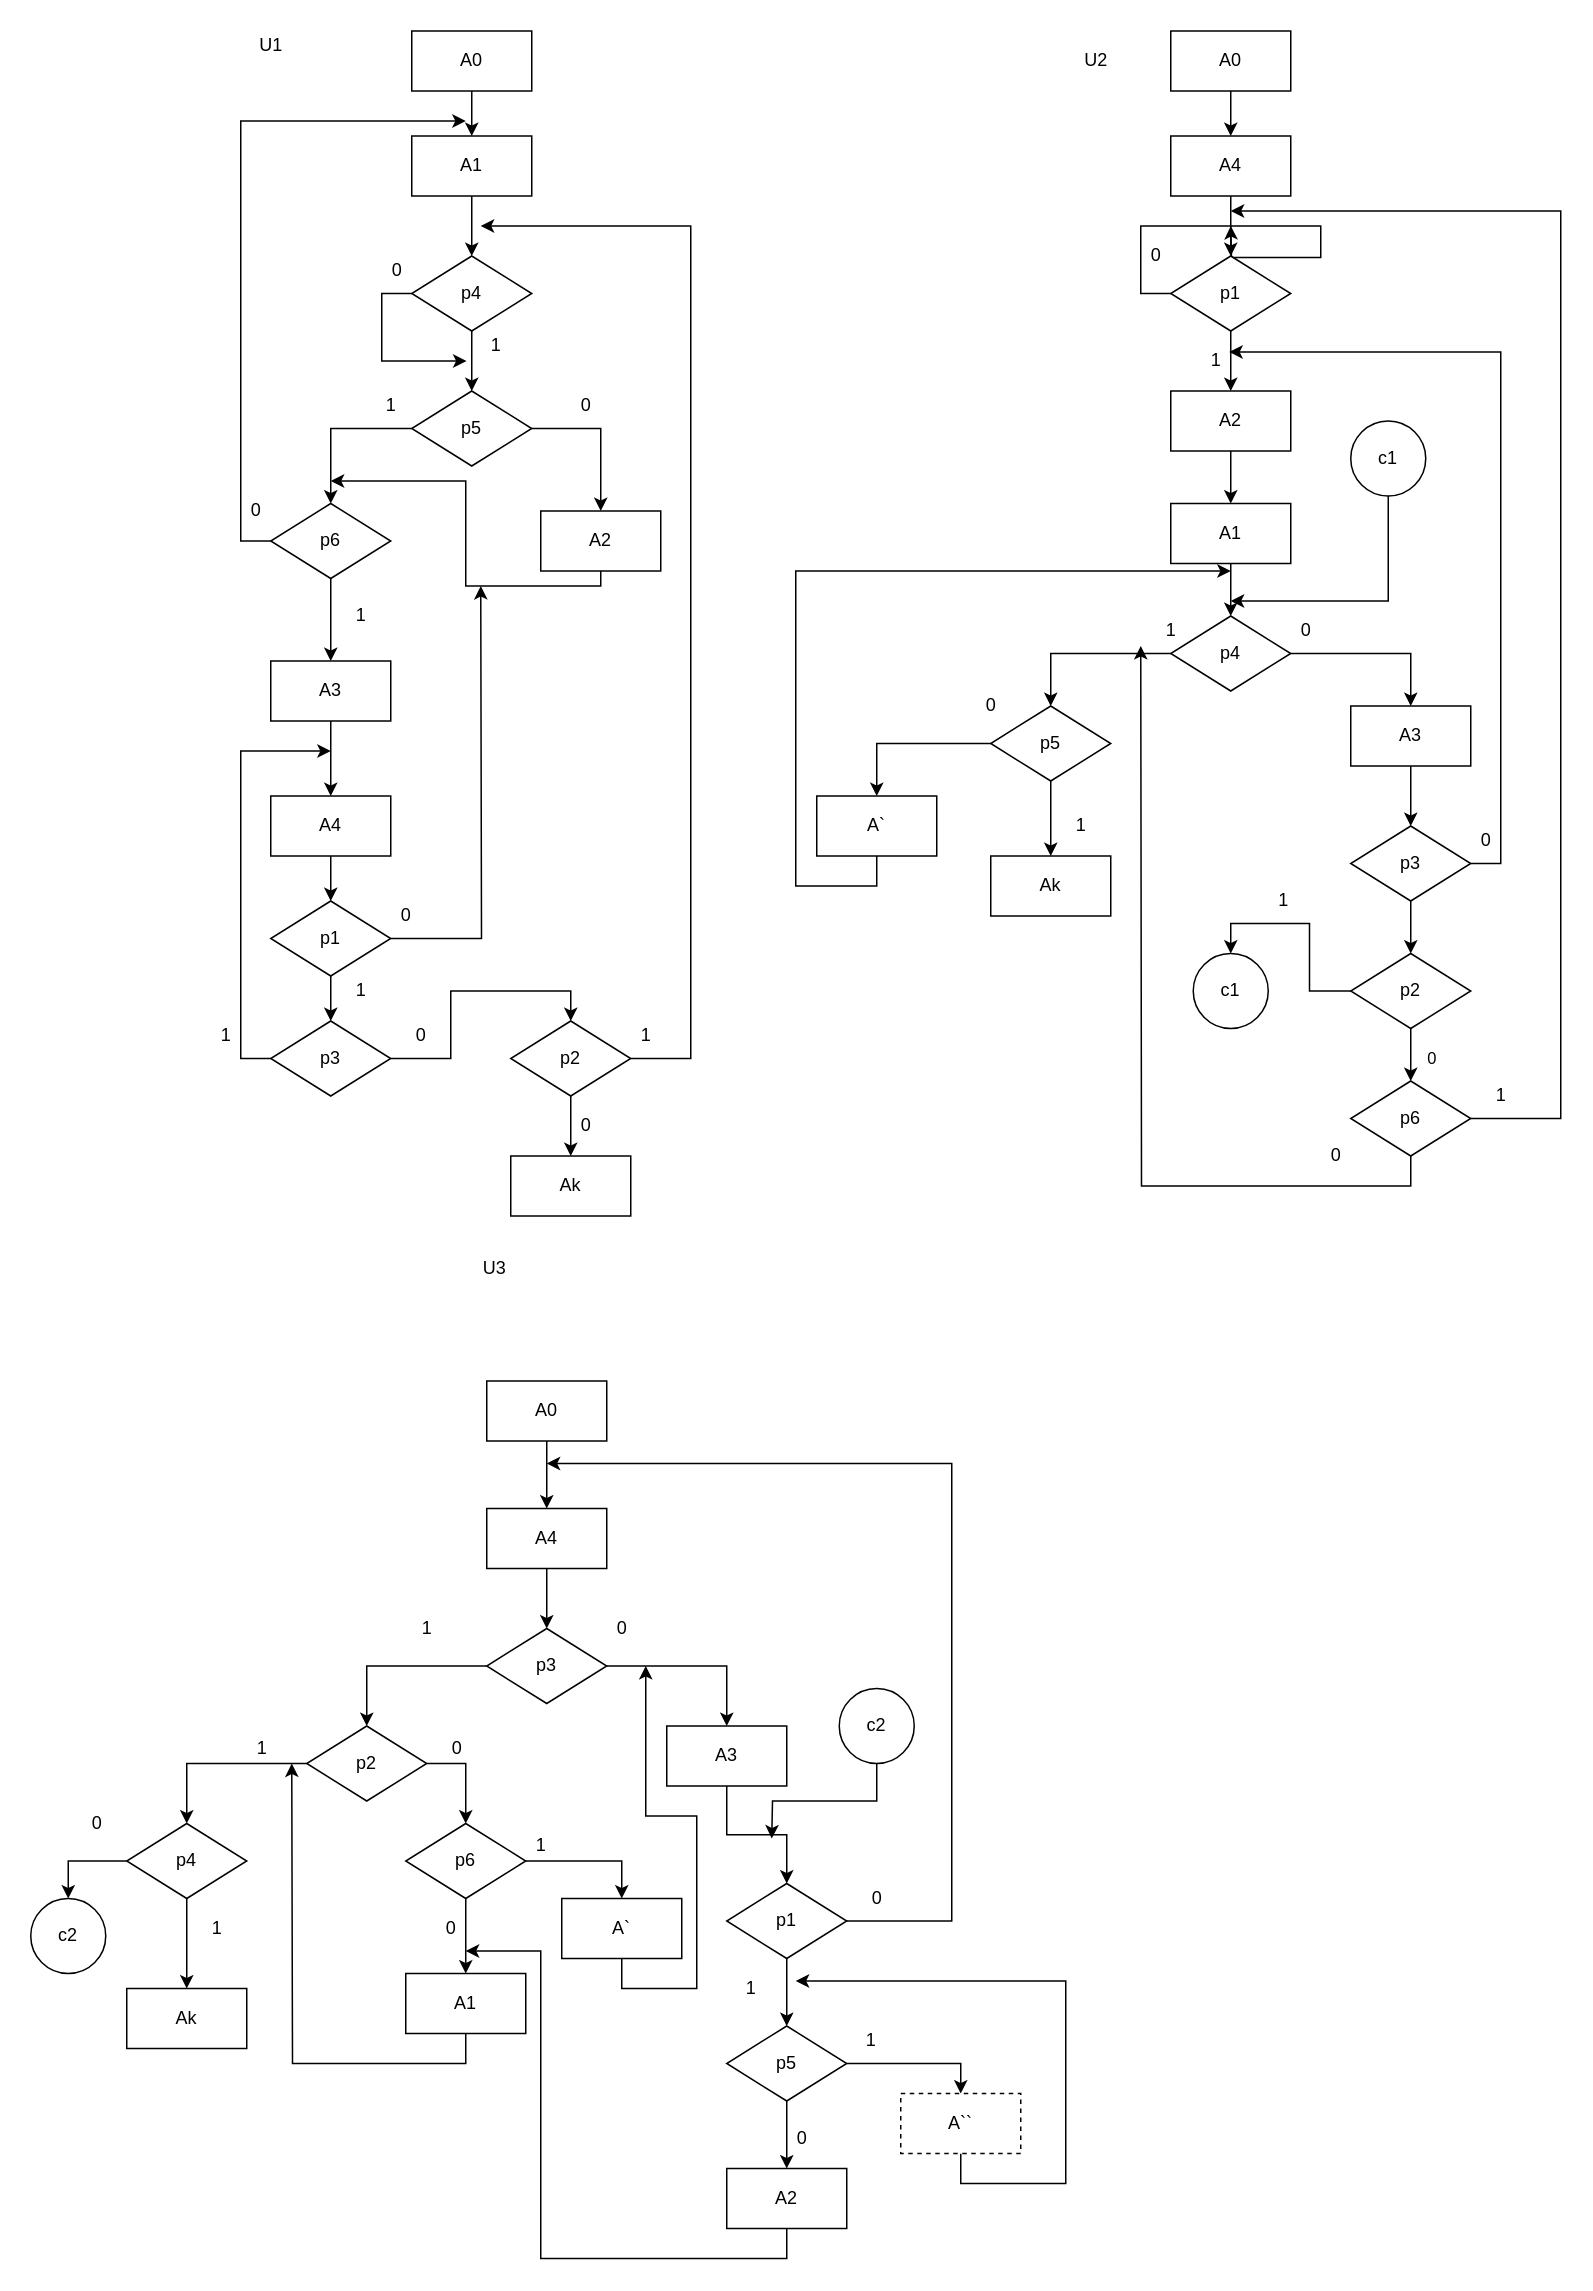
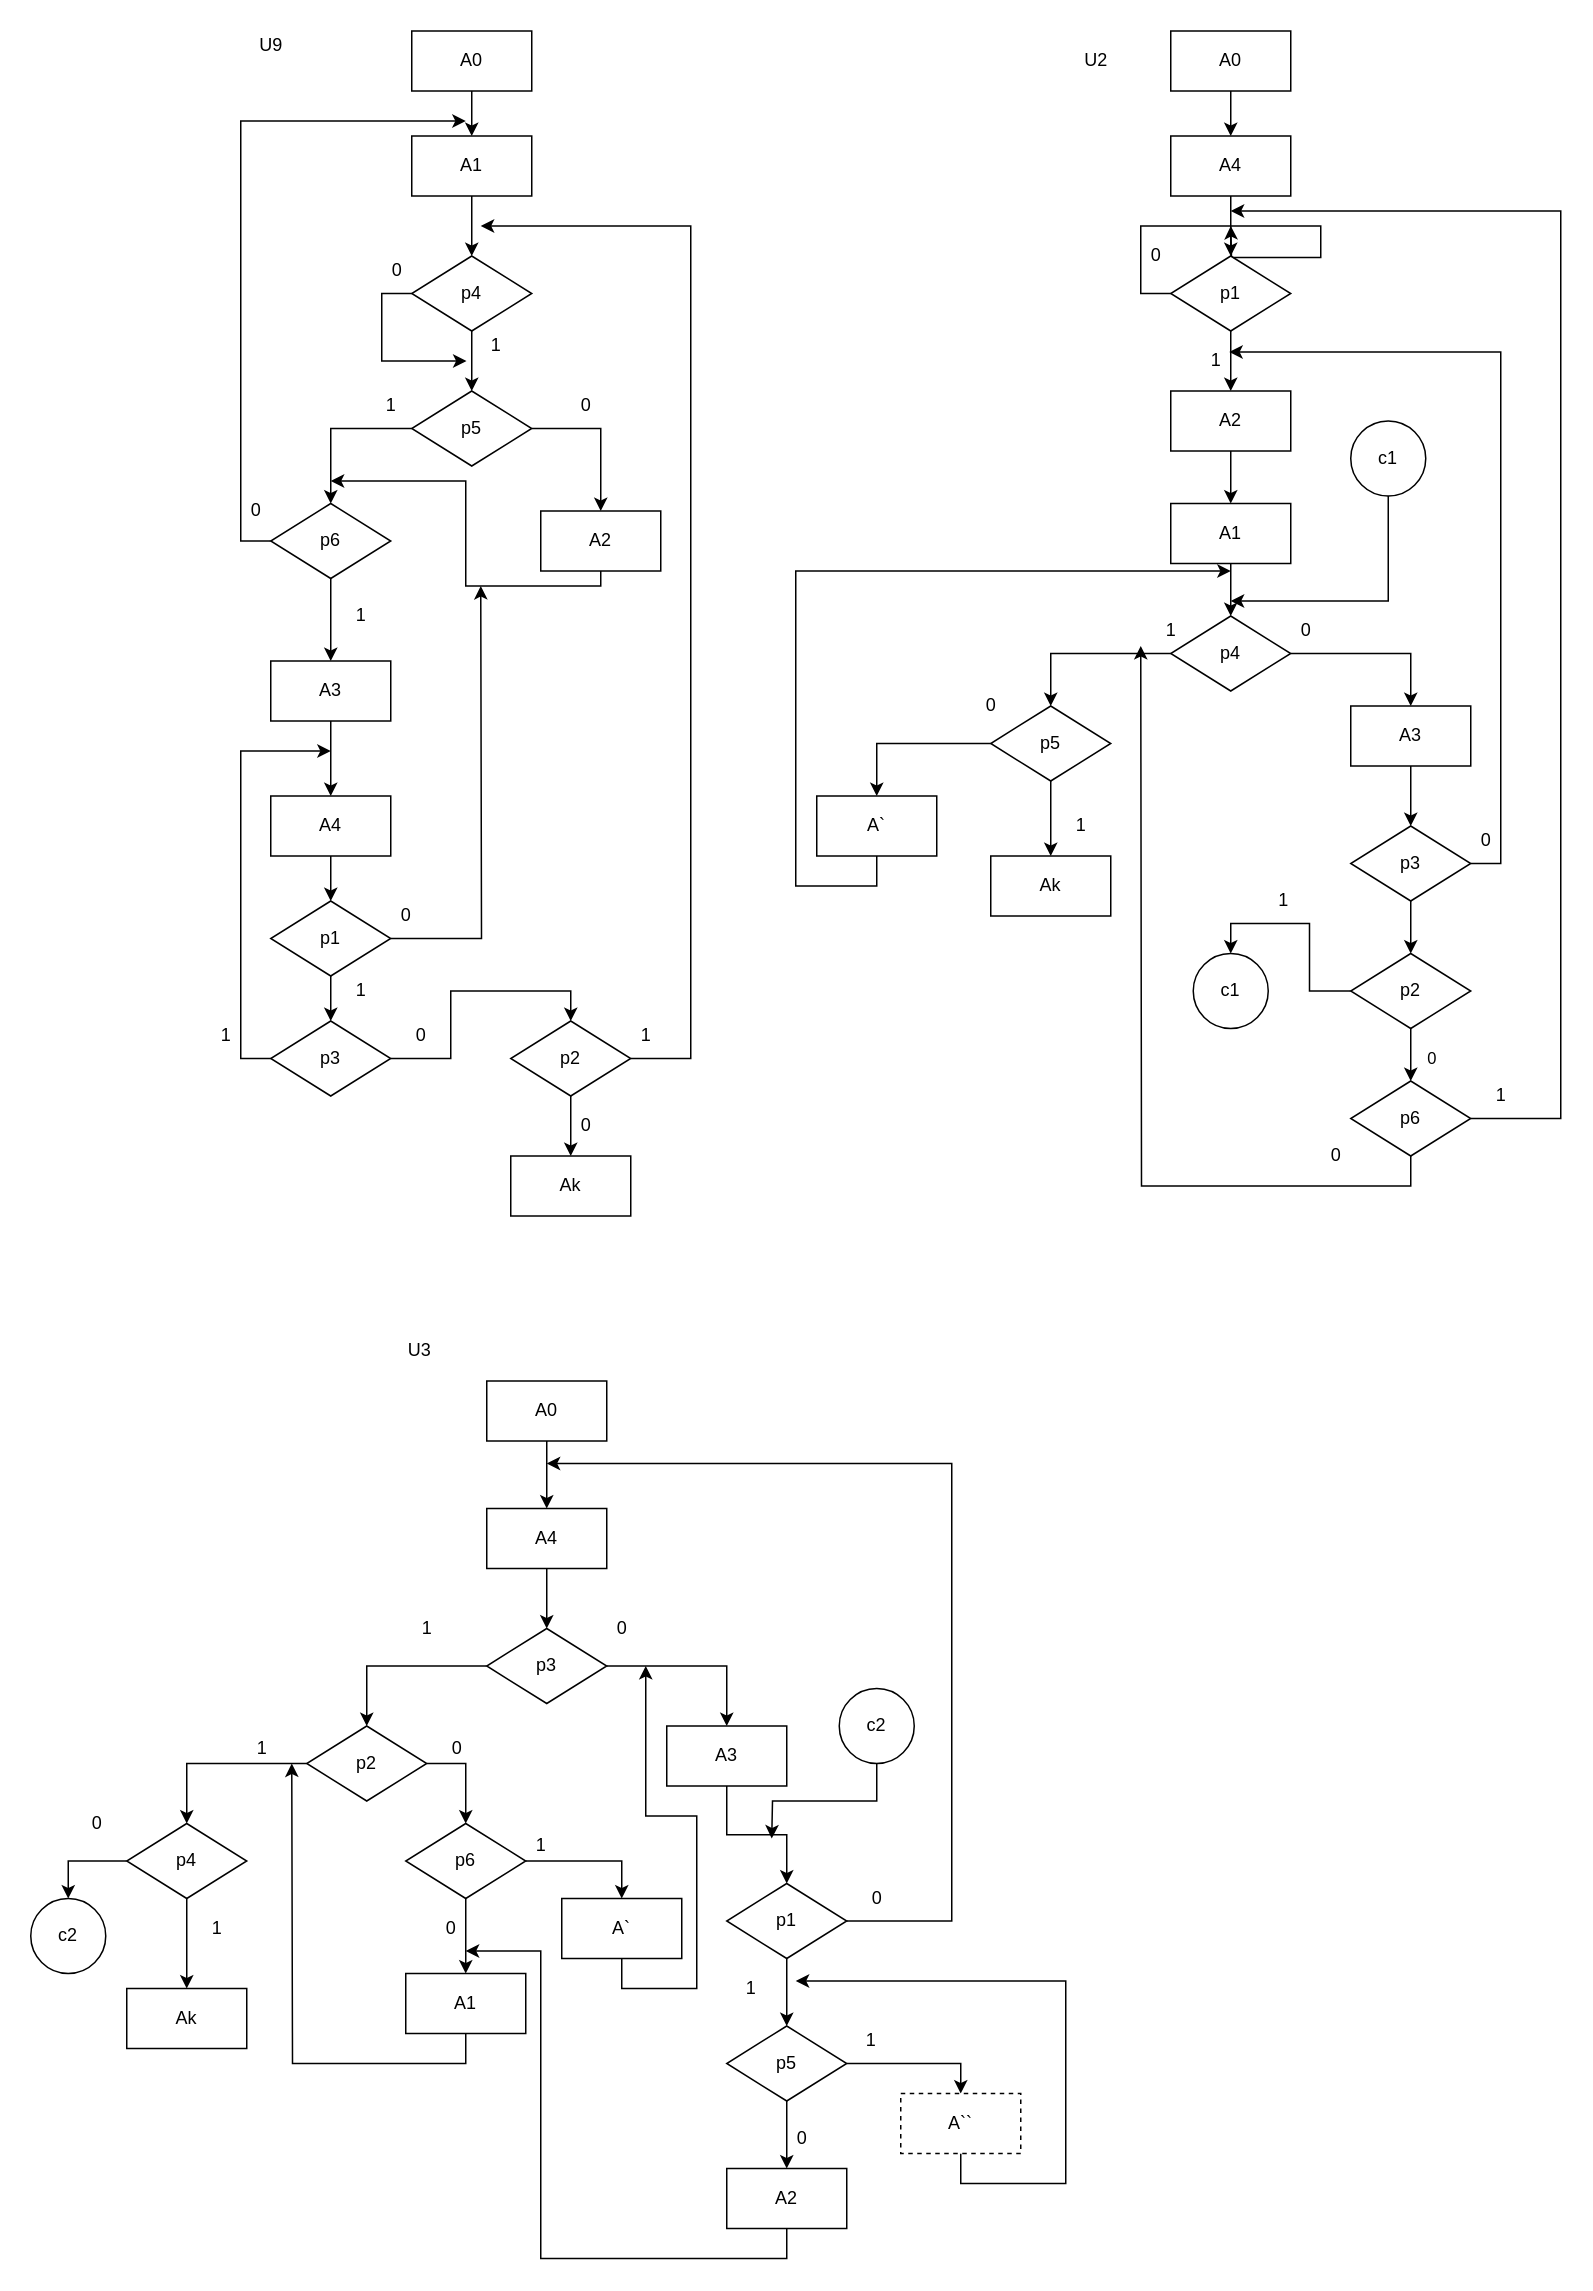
node "U1": label "U1" -> "U9"
node "U3": moved (494, 1268) -> (419, 1351)
